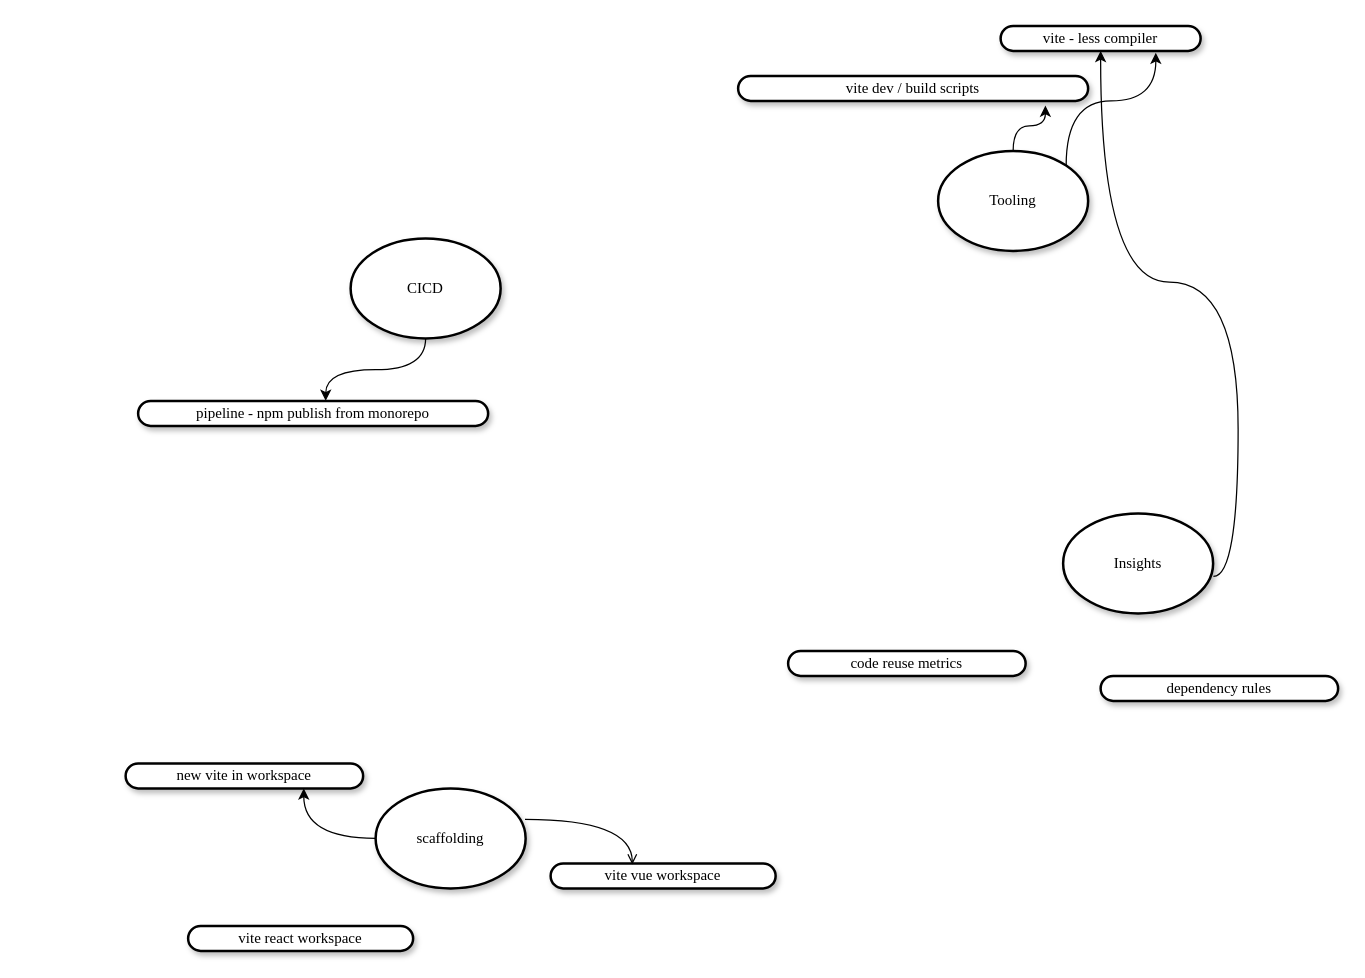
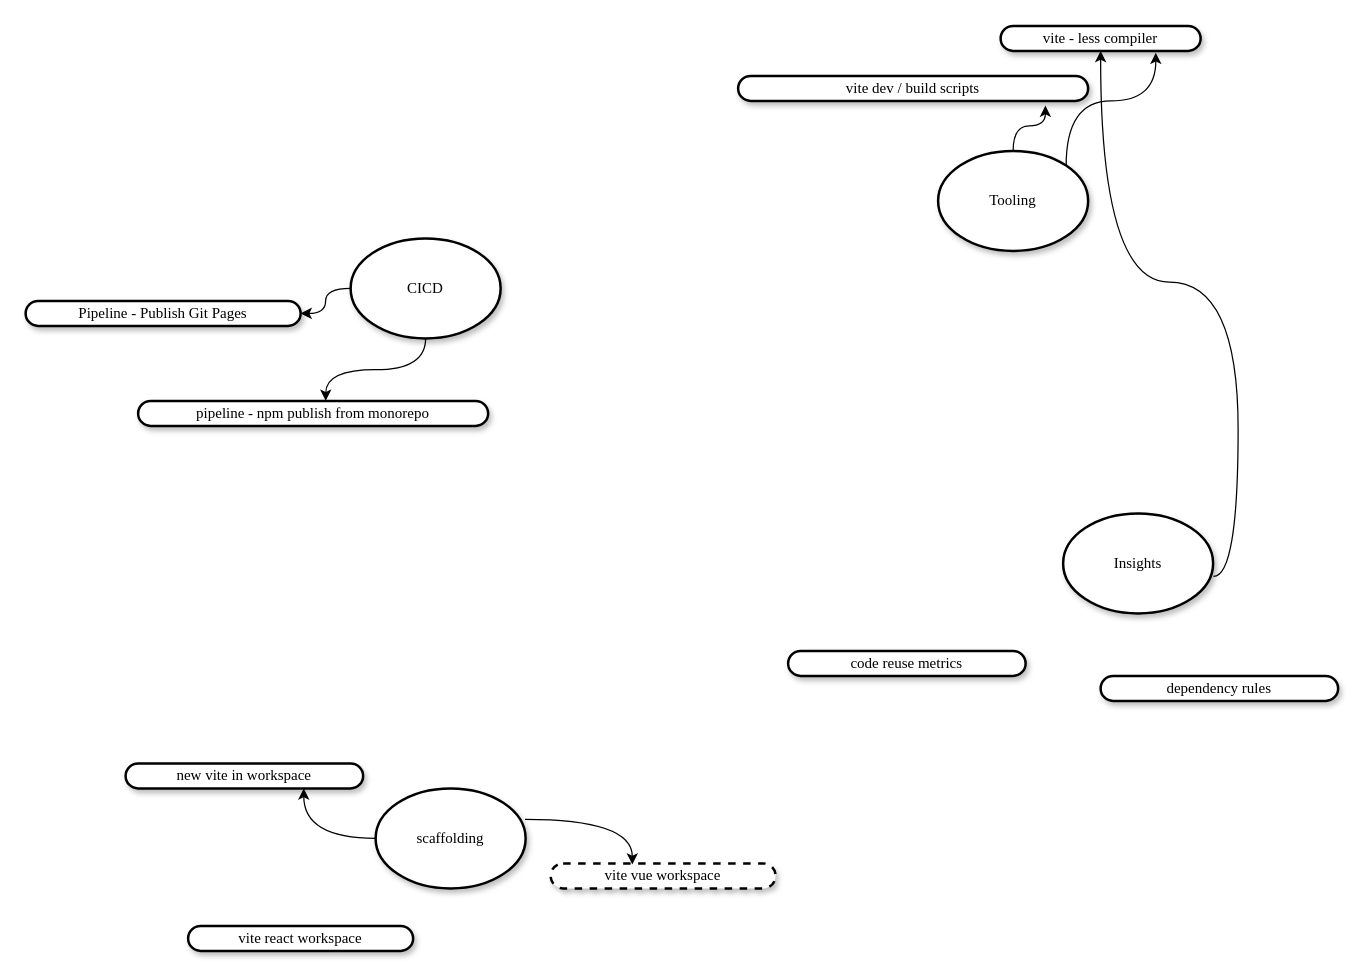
edge "CICD" -> "Pipeline - Publish Git Pages": added
node "Pipeline - Publish Git Pages": added
edge "scaffolding" -> "vite vue workspace": arrowhead open -> classic
node "vite vue workspace": style solid -> dashed
